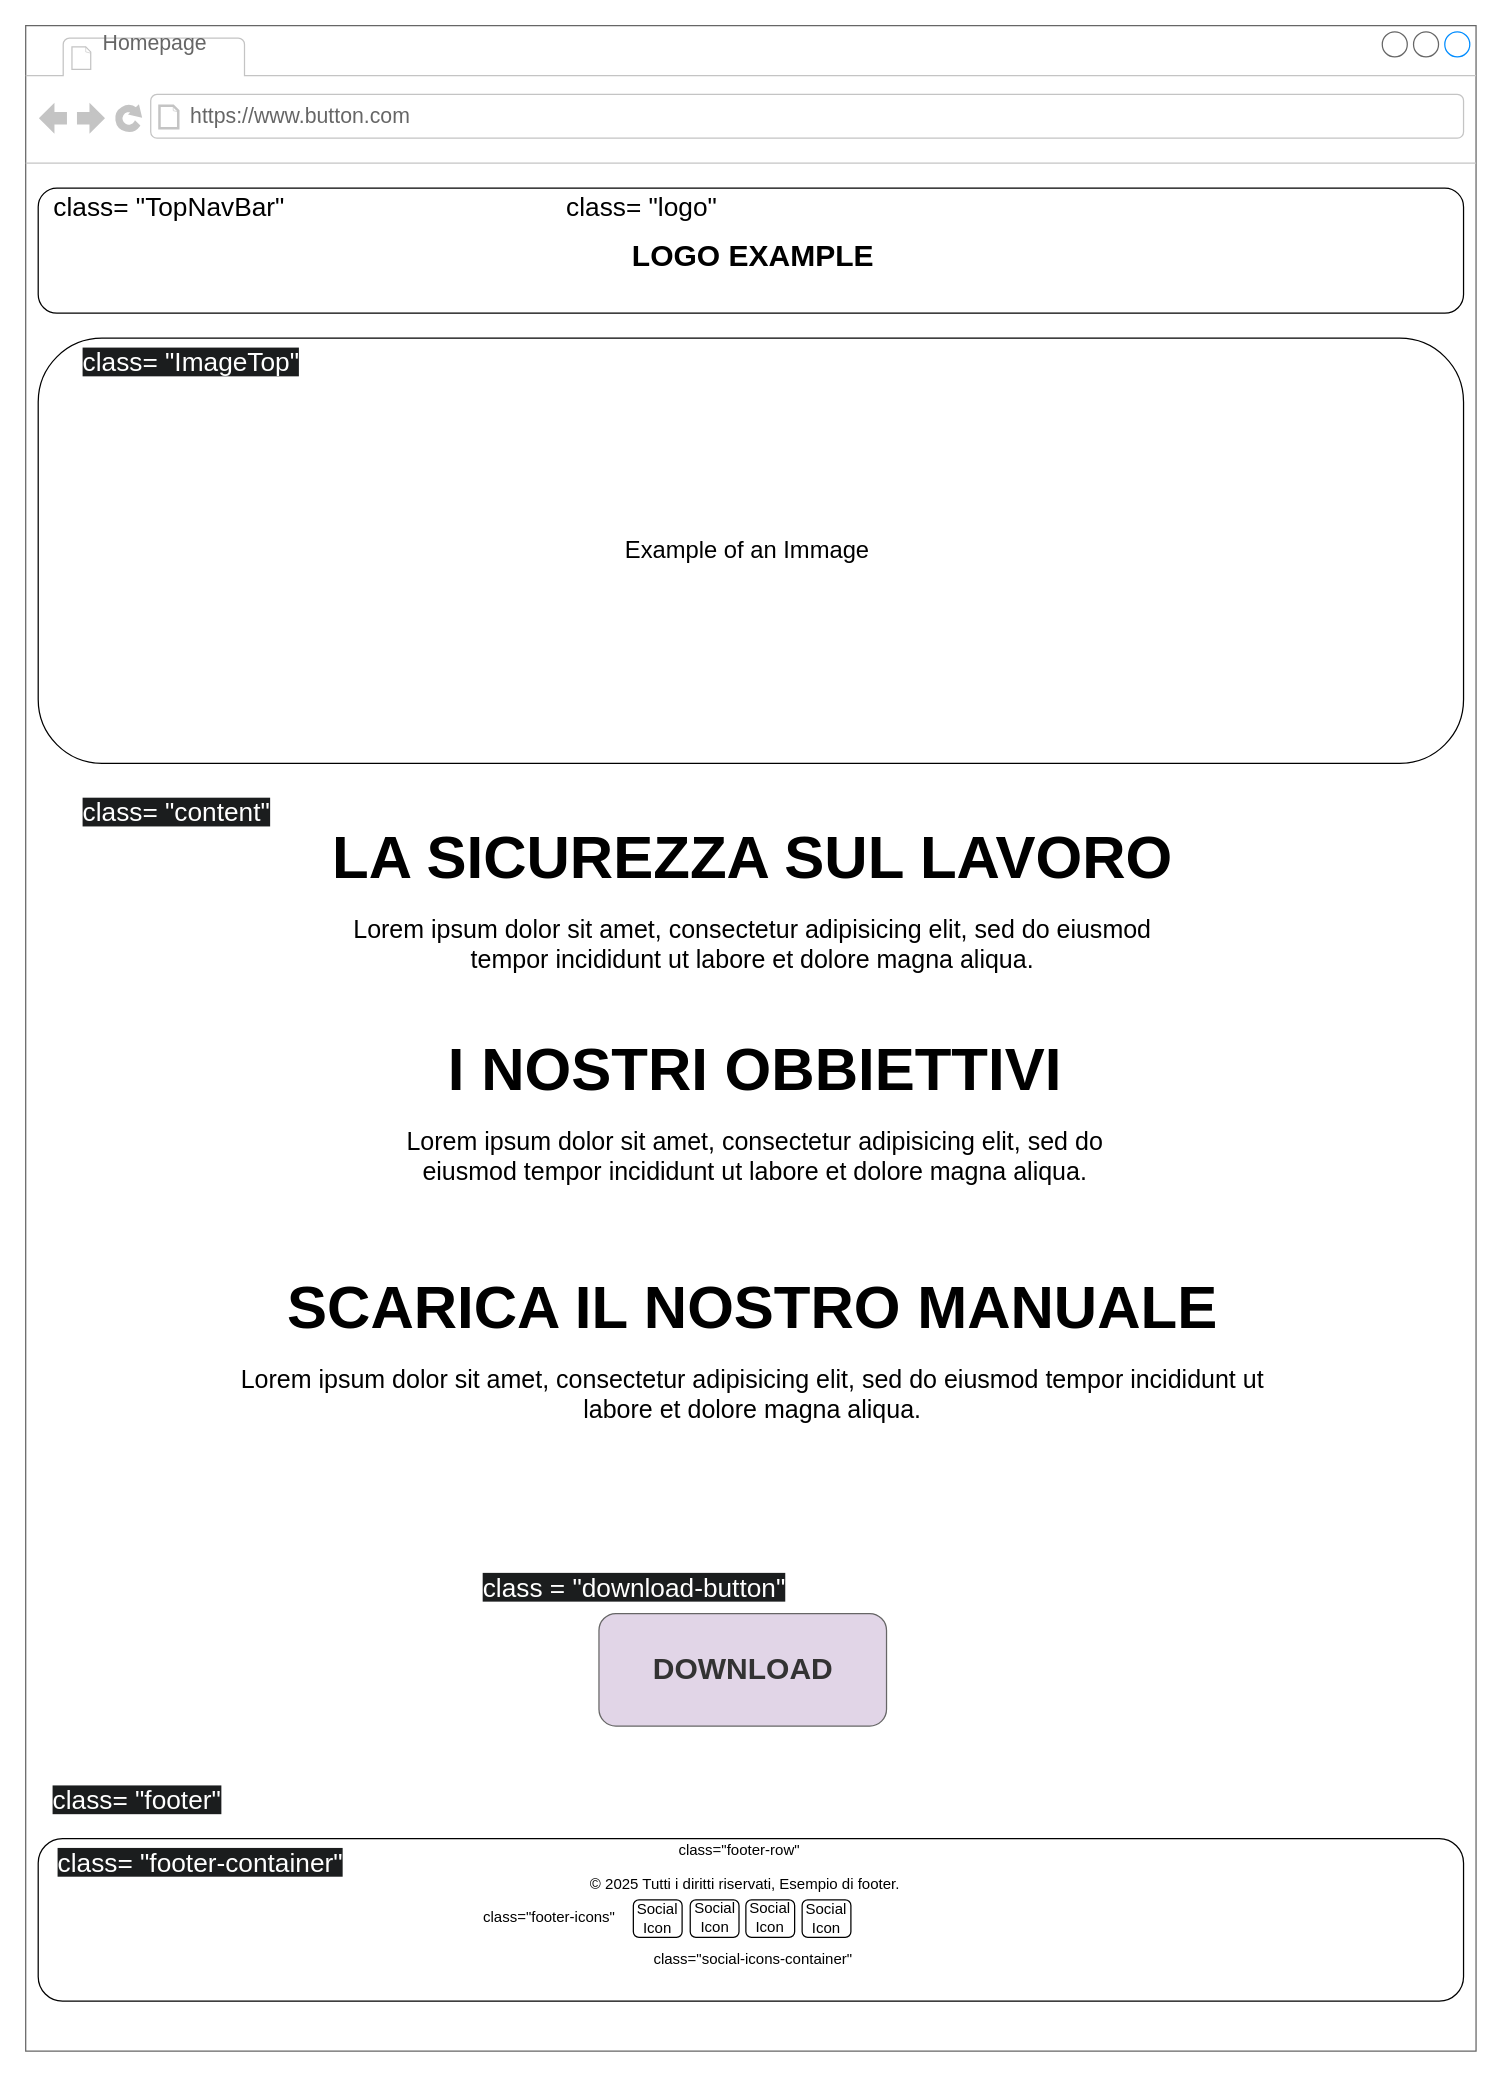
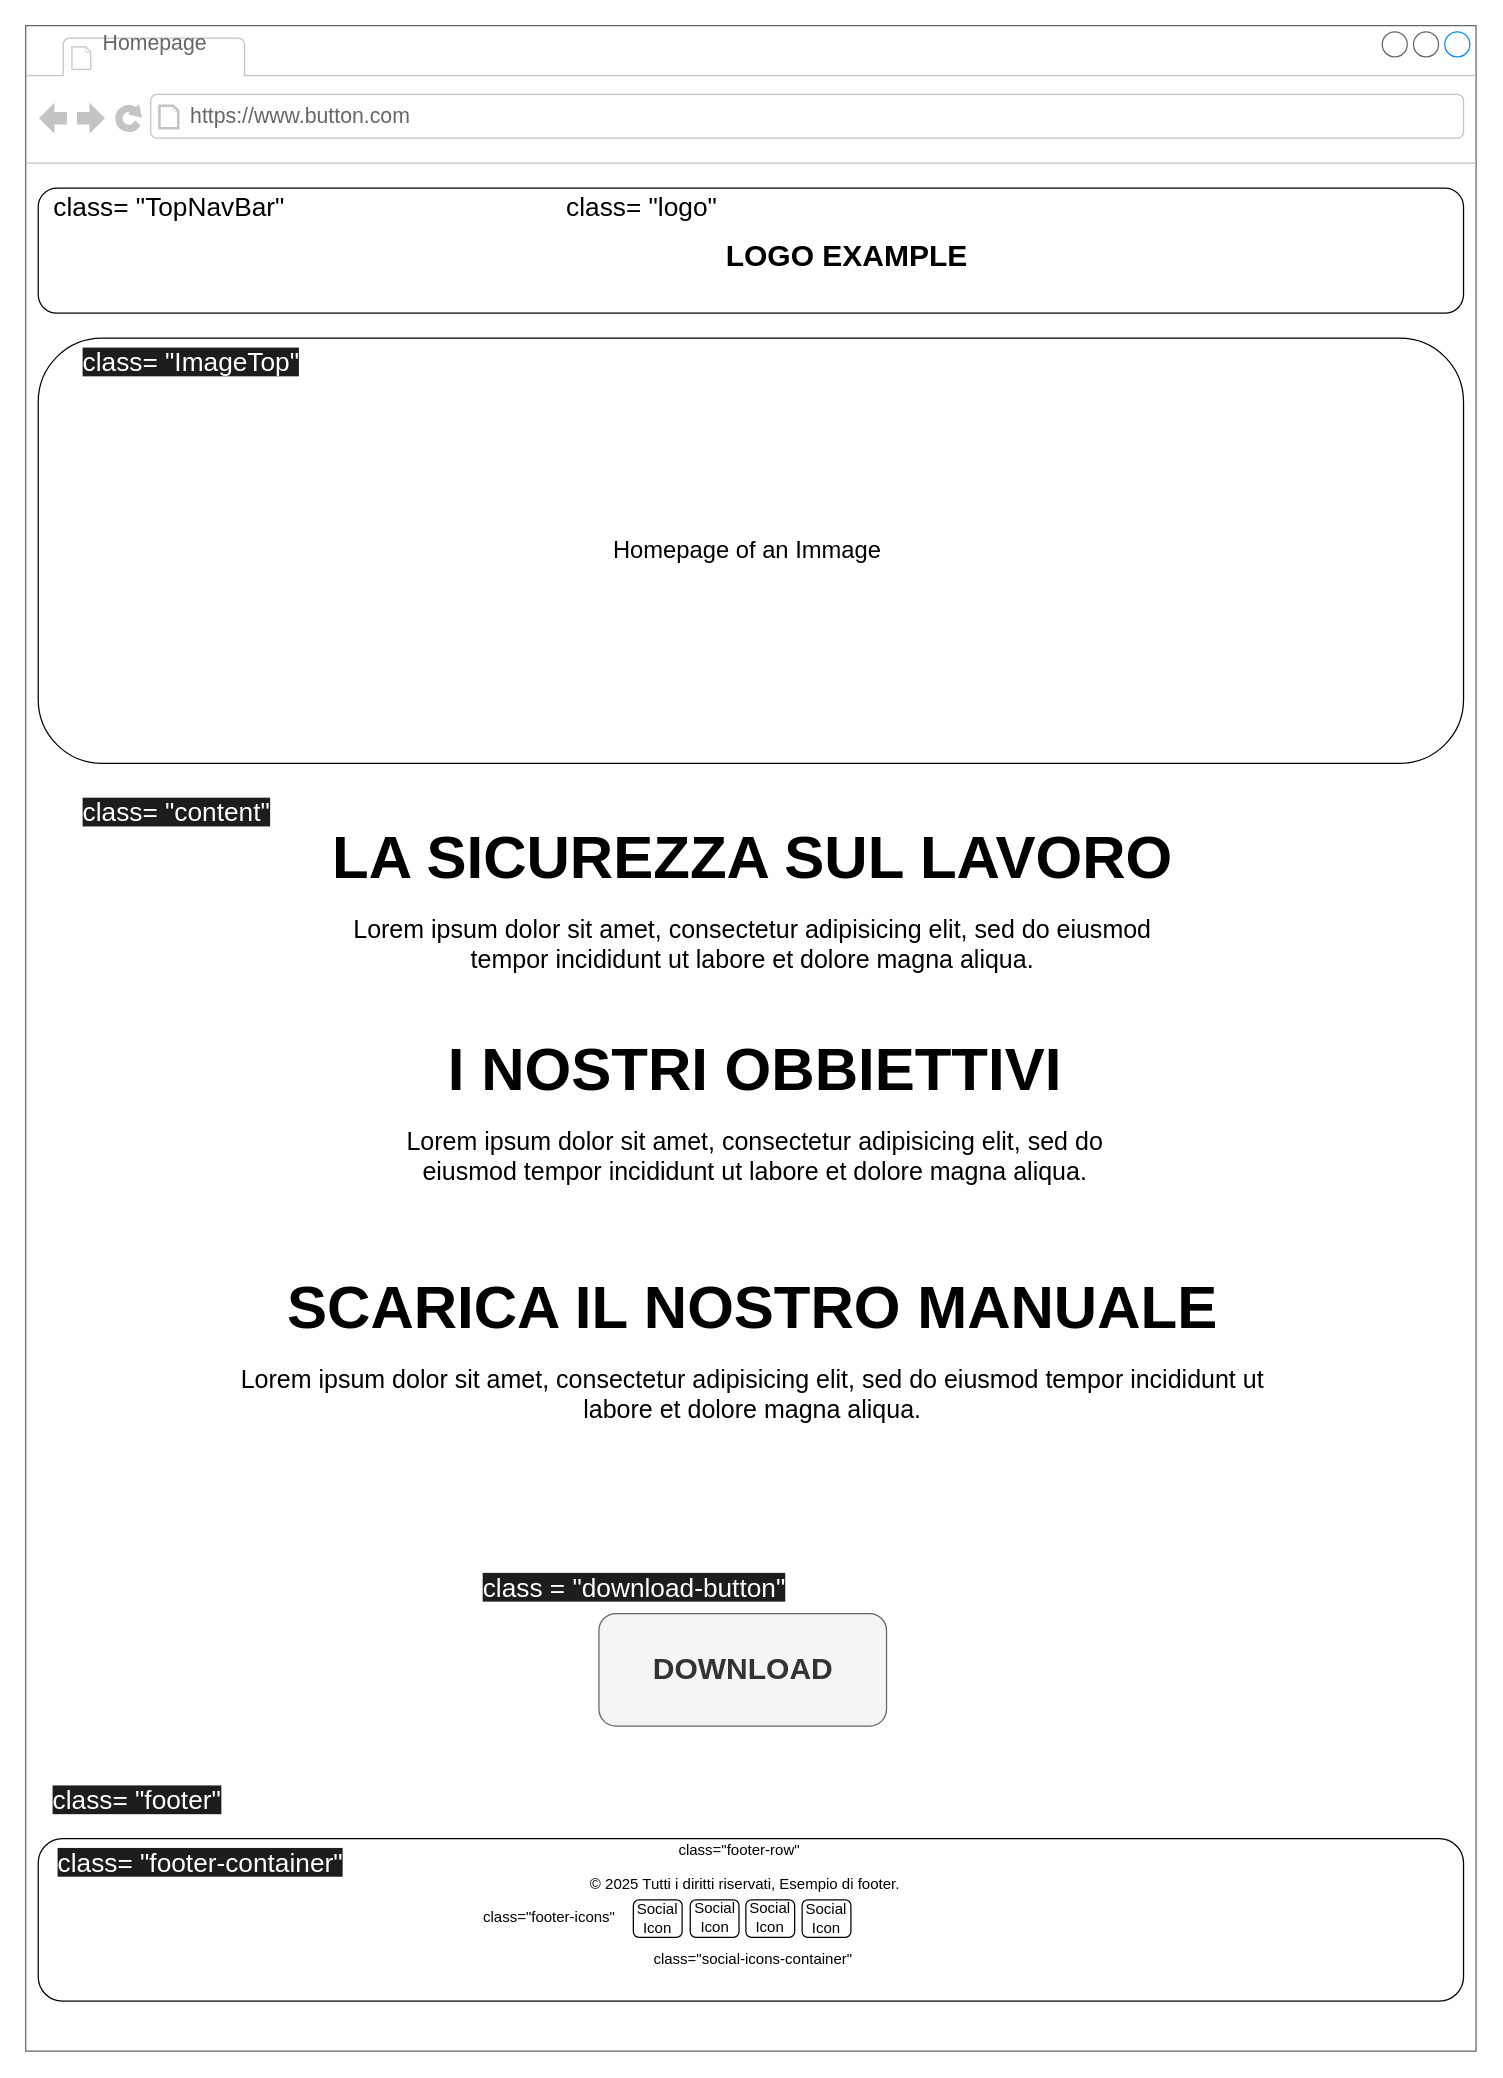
node "LOGO EXAMPLE": moved (753, 257) -> (846, 257)
node "Example of an Immage": label "Example of an Immage" -> "Homepage of an Immage"
node "DOWNLOAD": fillcolor #e1d5e7 -> #f5f5f5
